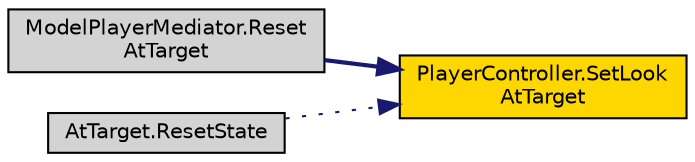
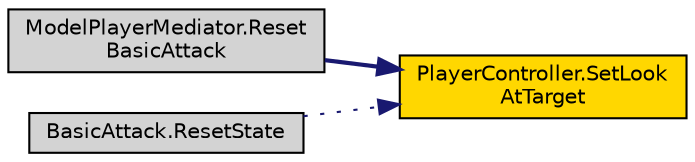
node "ModelPlayerMediator.Reset AtTarget": label "ModelPlayerMediator.Reset AtTarget" -> "ModelPlayerMediator.Reset BasicAttack"
node "AtTarget.ResetState": label "AtTarget.ResetState" -> "BasicAttack.ResetState"
